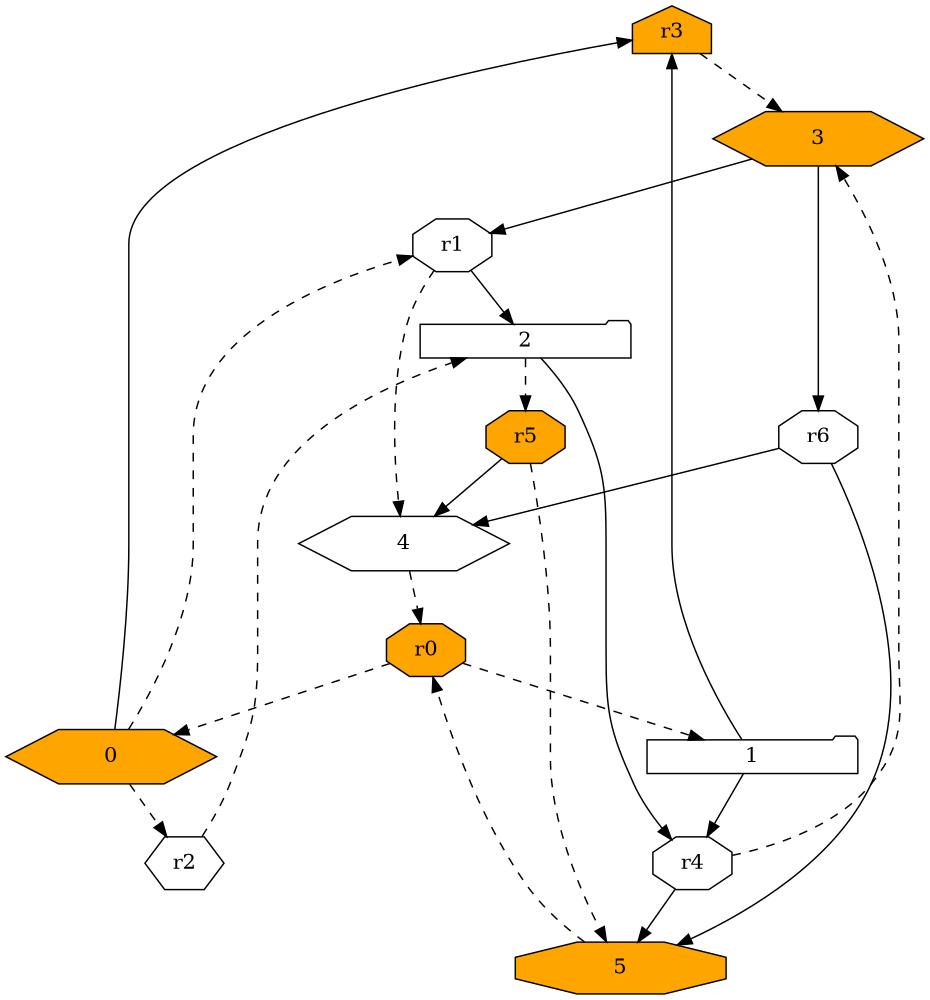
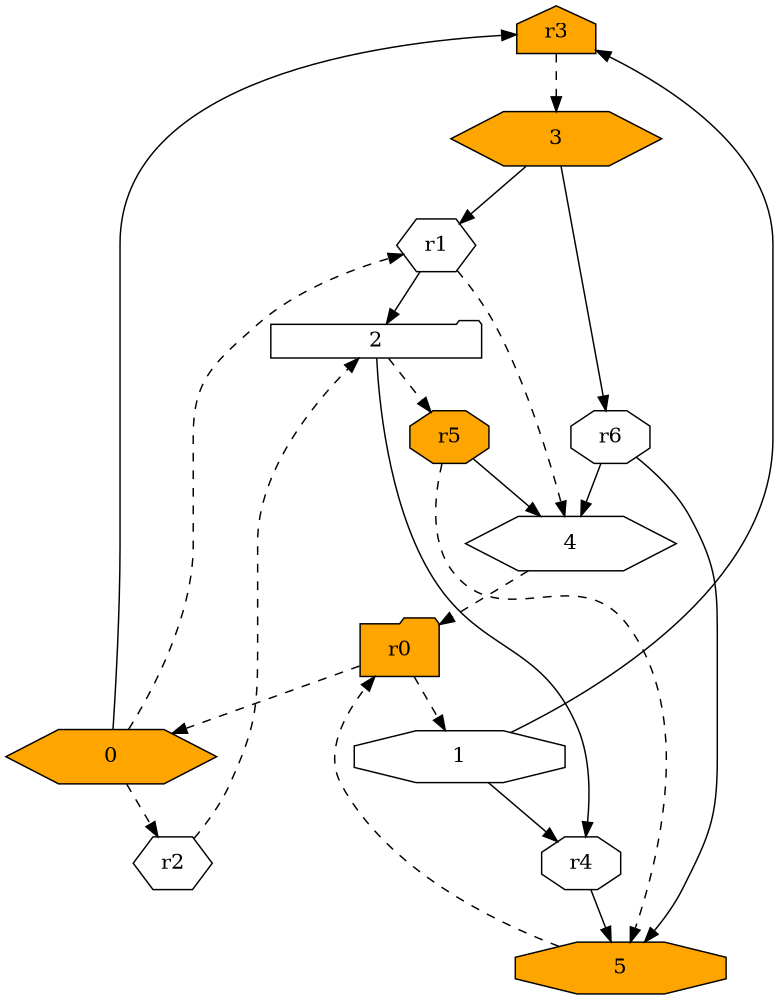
node "r1": shape octagon -> hexagon
edge "r4" -> "3": removed
node "r0": shape octagon -> folder
node "1": shape folder -> octagon
